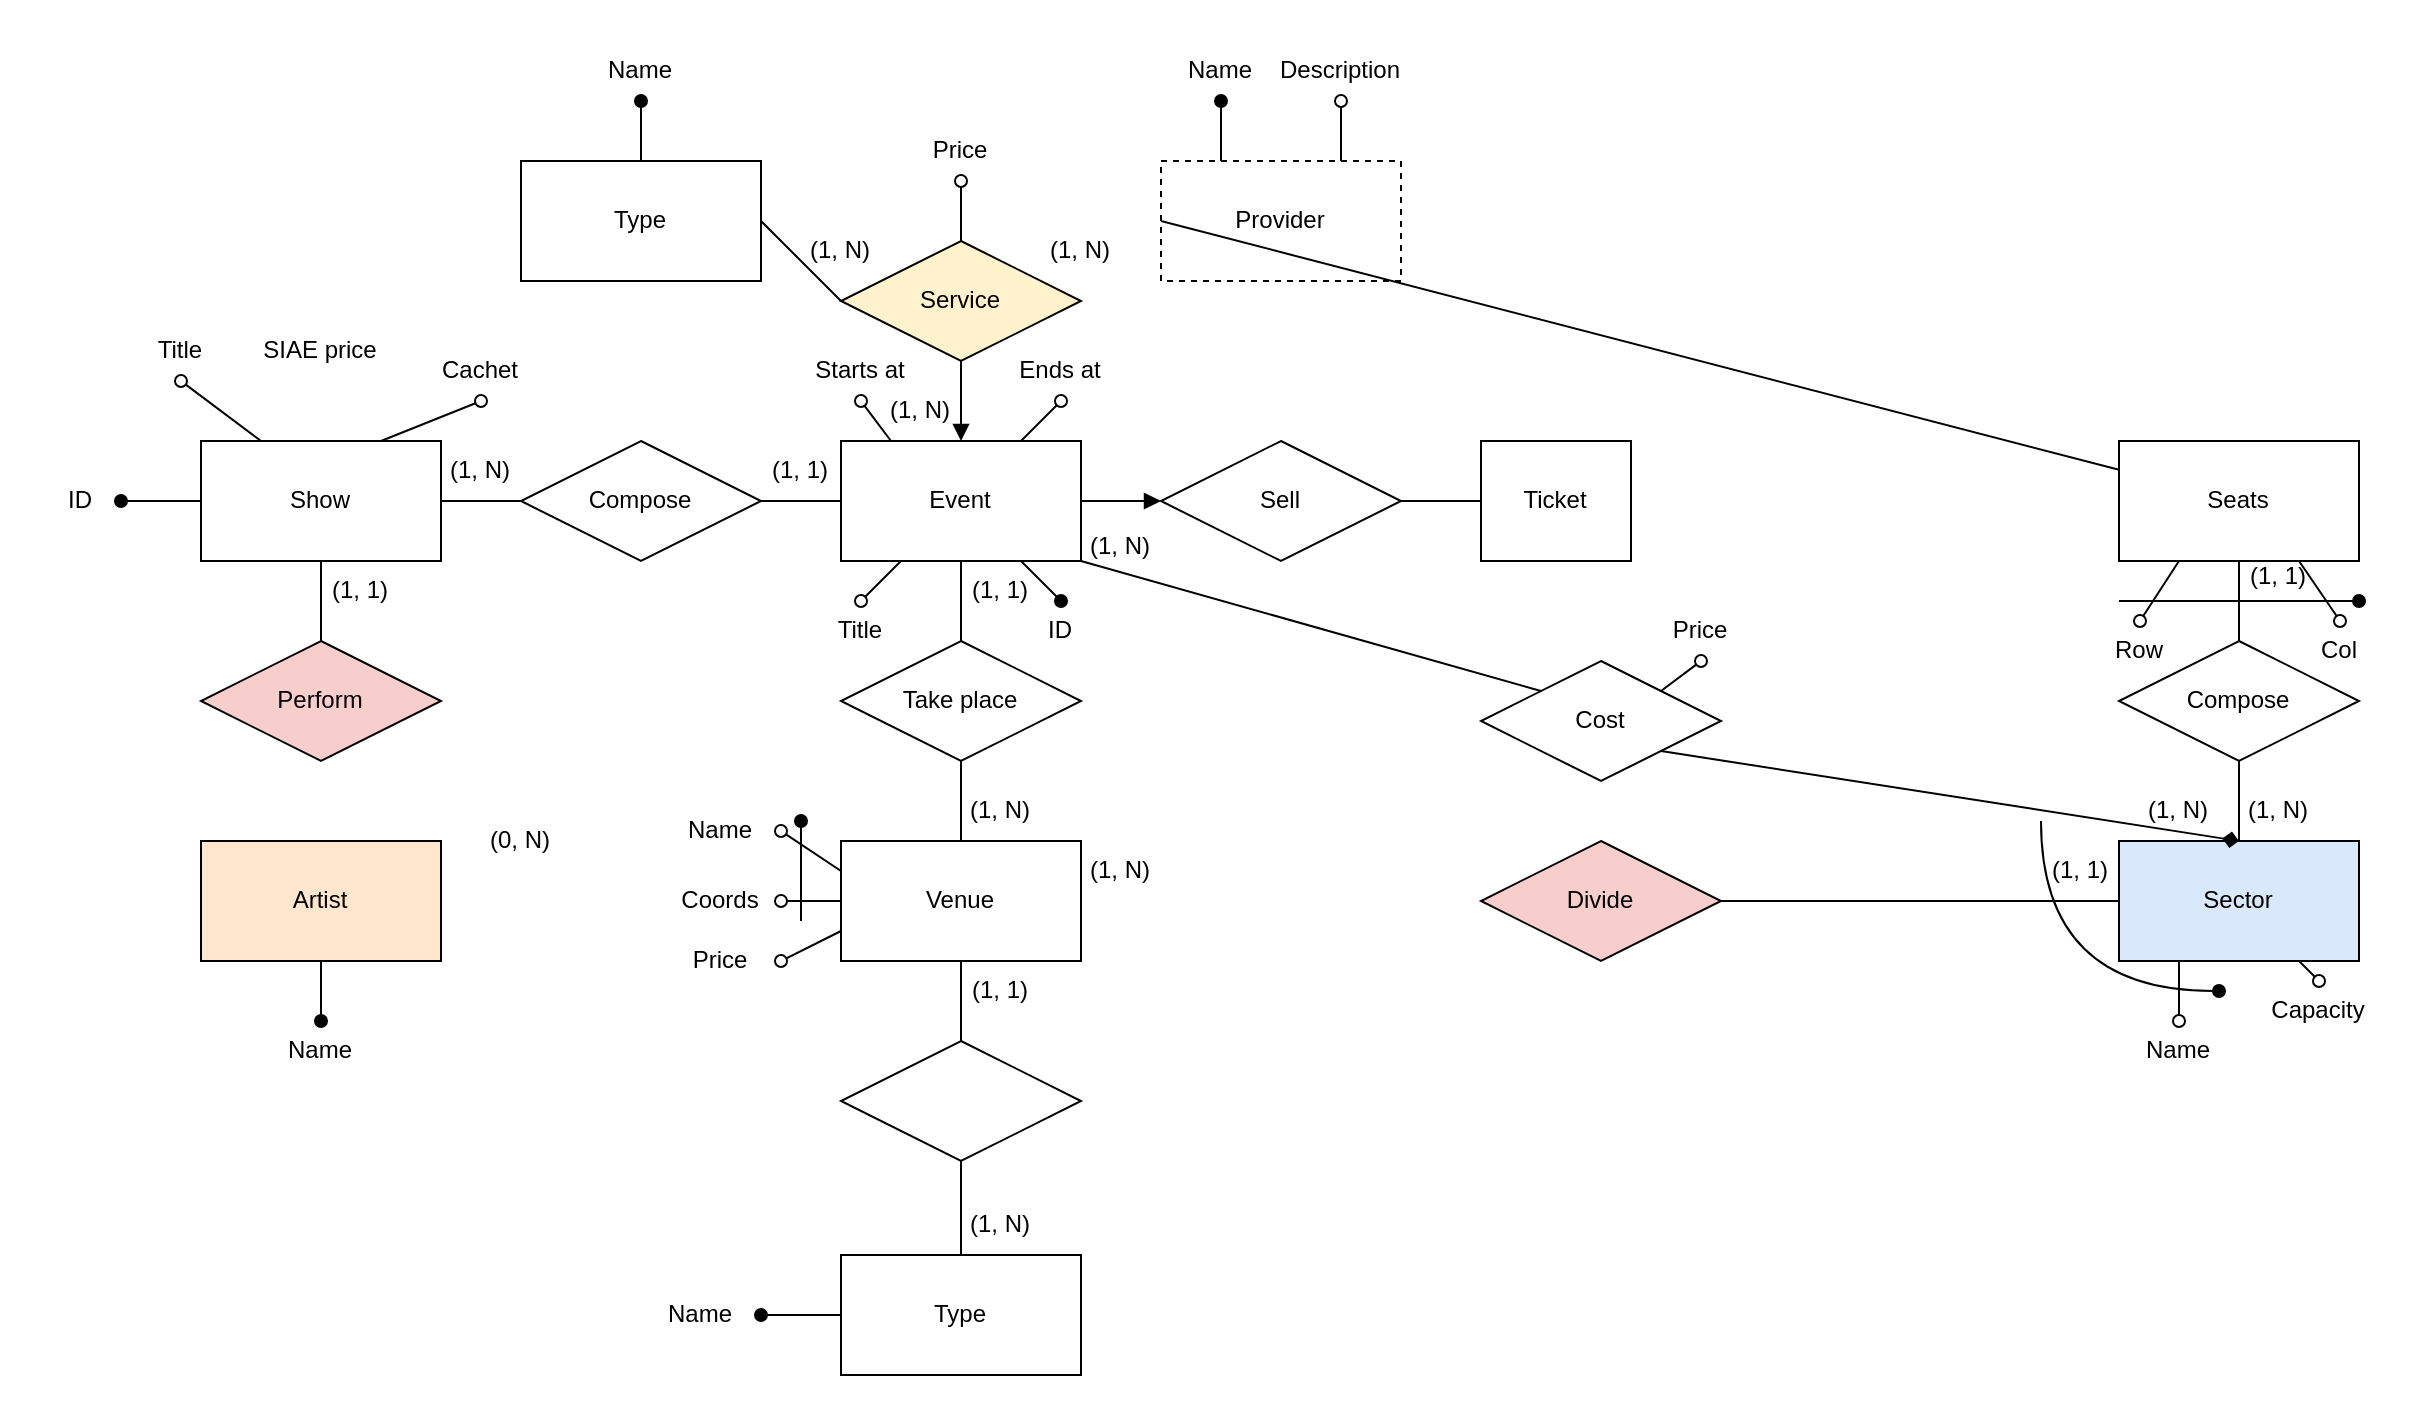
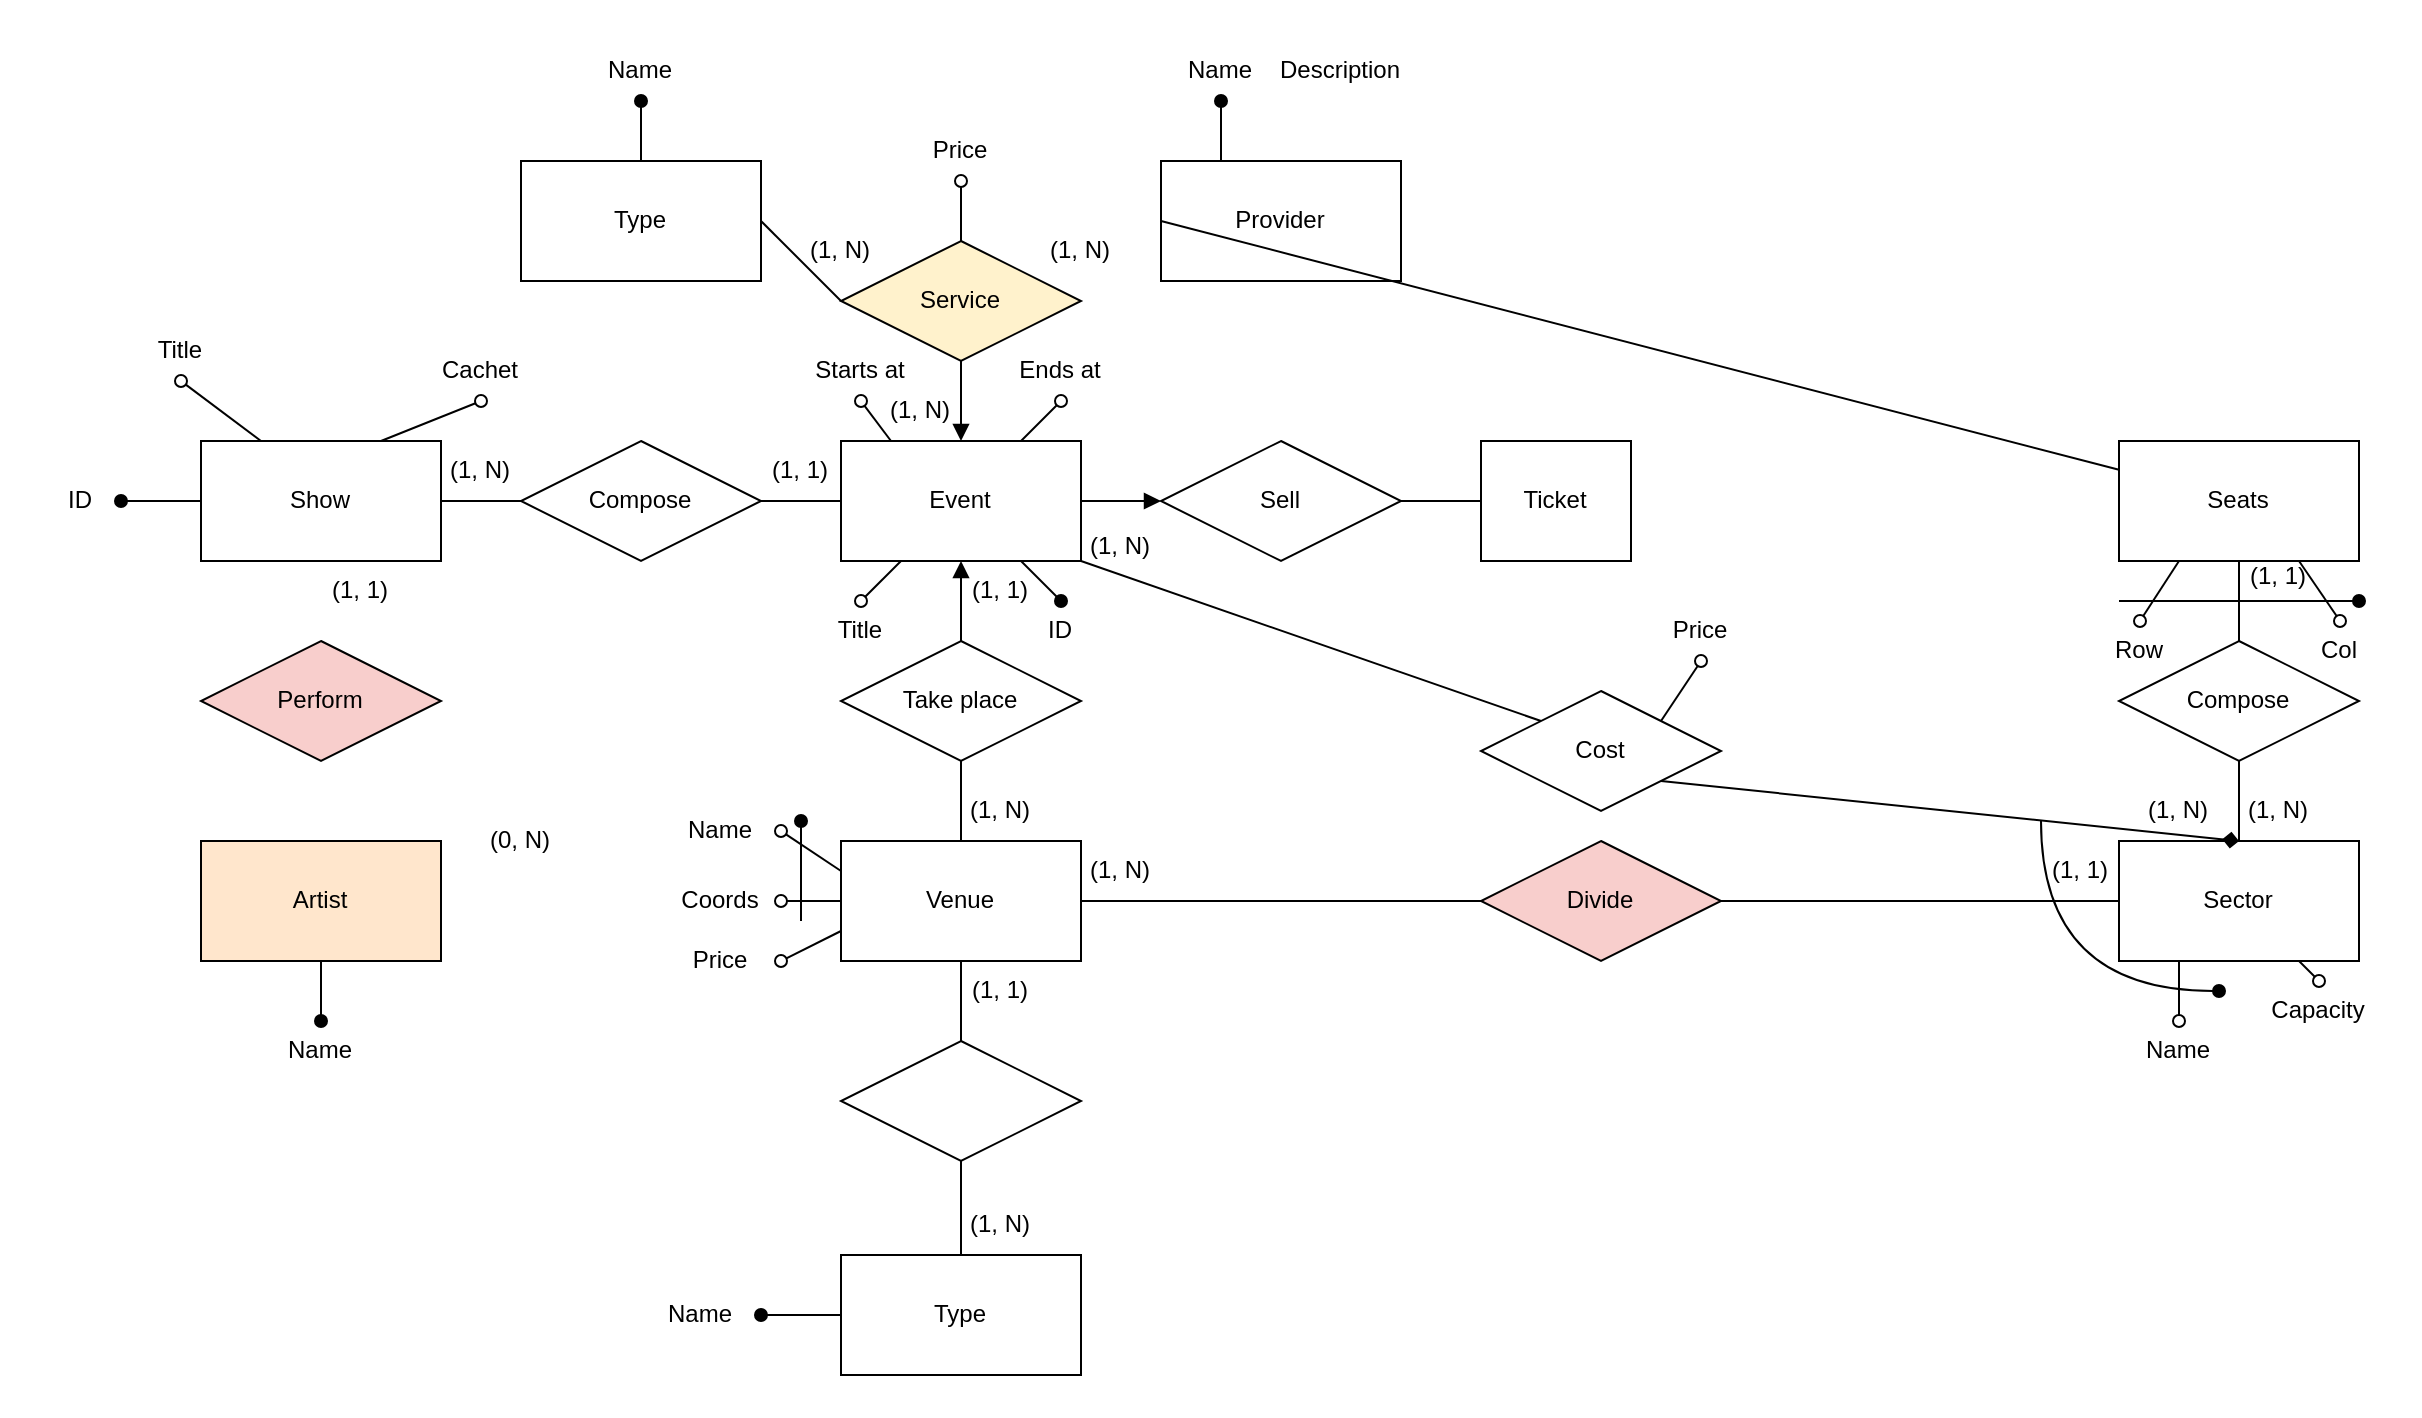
edge "Provider" -> "Description": removed
node "Provider": style dashed -> solid
node "SIAE price": removed
edge "Event" -- "Take place": arrowhead none -> block
edge "Show" -- "Perform": removed
node "Cost": moved (1601, 721) -> (1601, 751)
edge "Venue" -- "Divide": added
node "Sector": fillcolor #dae8fc -> #ffffff
